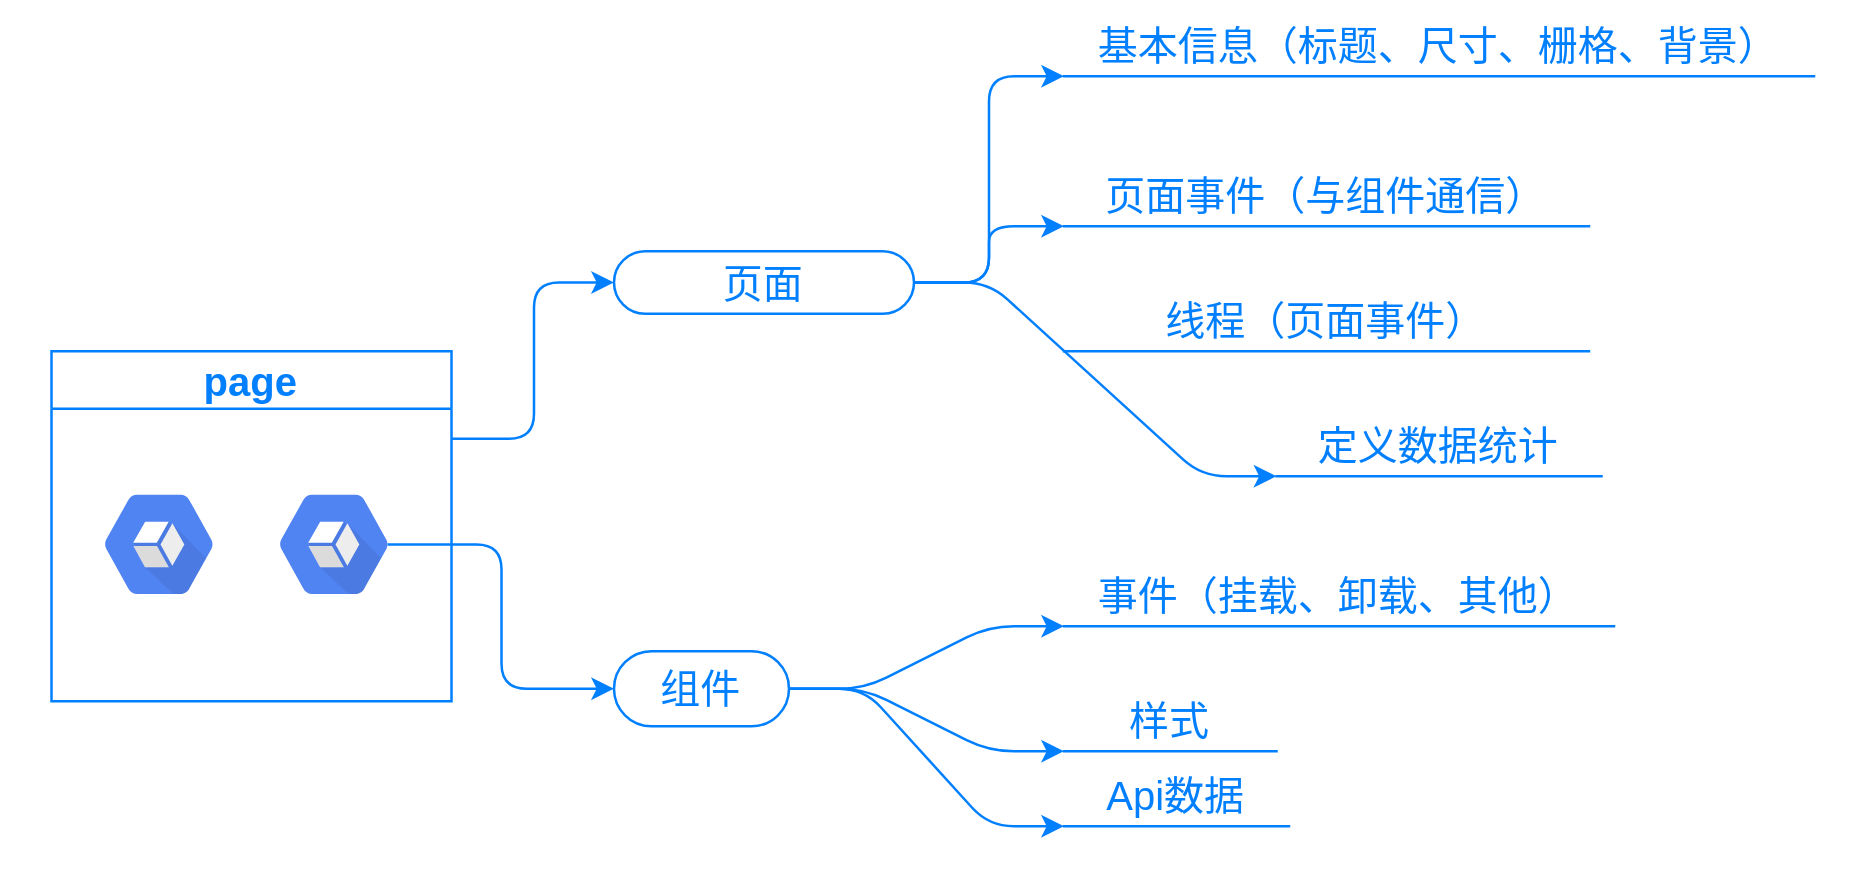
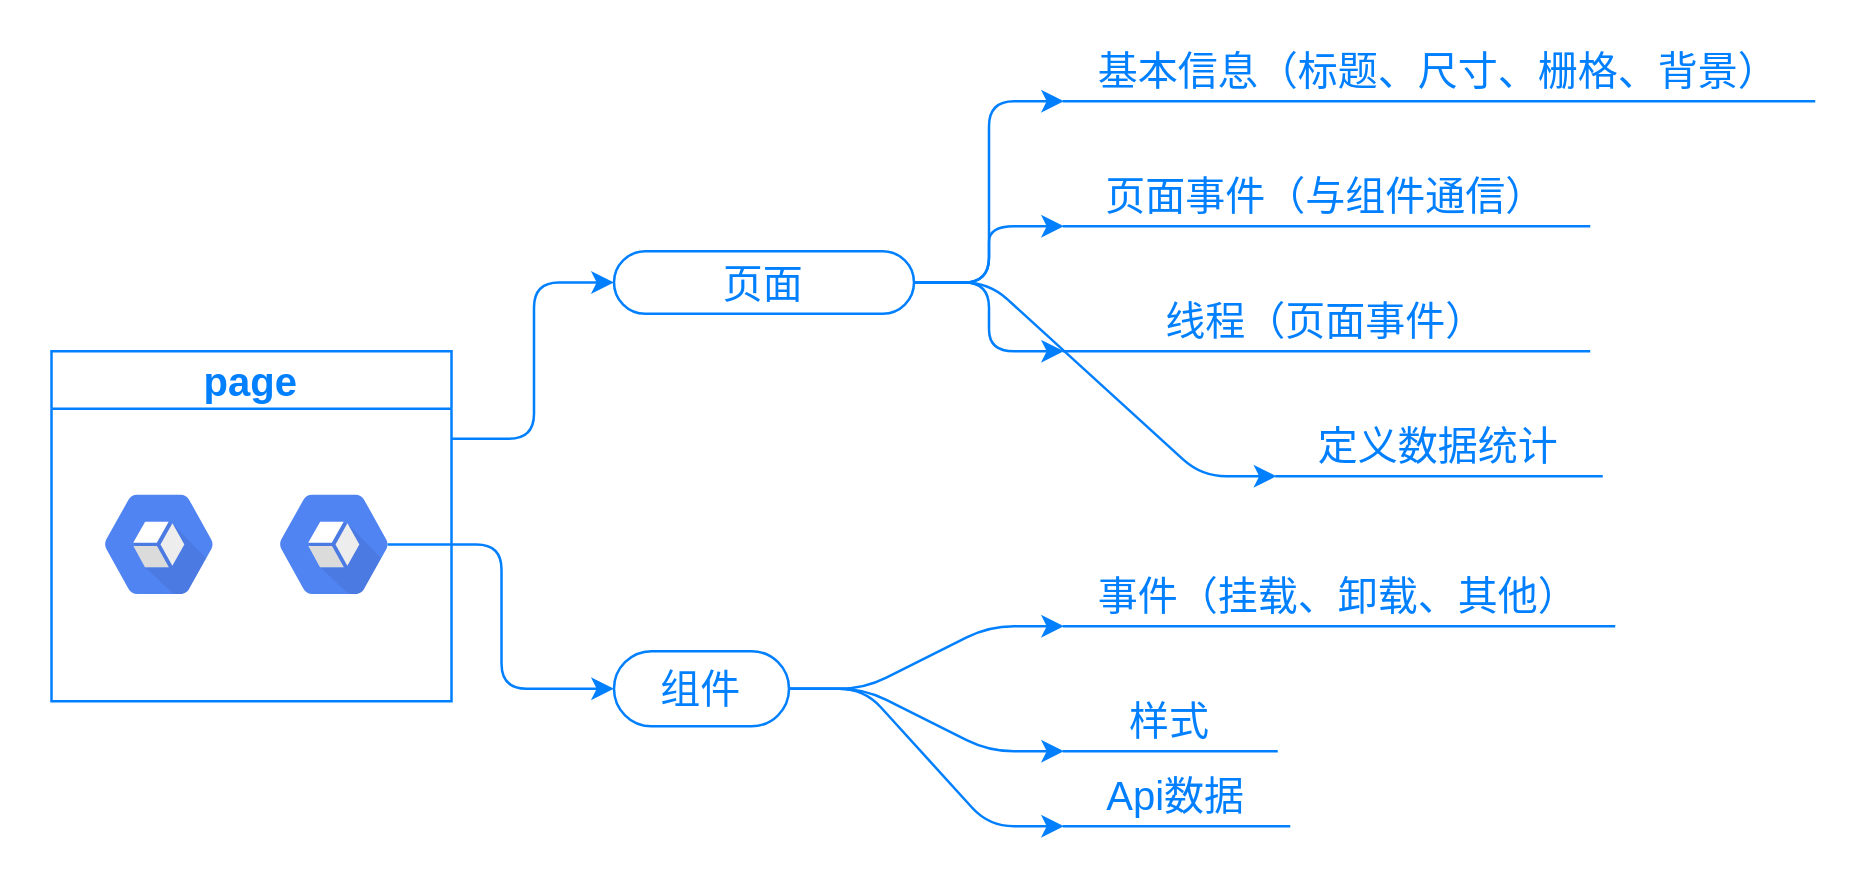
node "基本信息（标题、尺寸、栅格、背景）": moved (1439, 51) -> (1439, 76)
edge "页面" -> "线程（页面事件）": added
